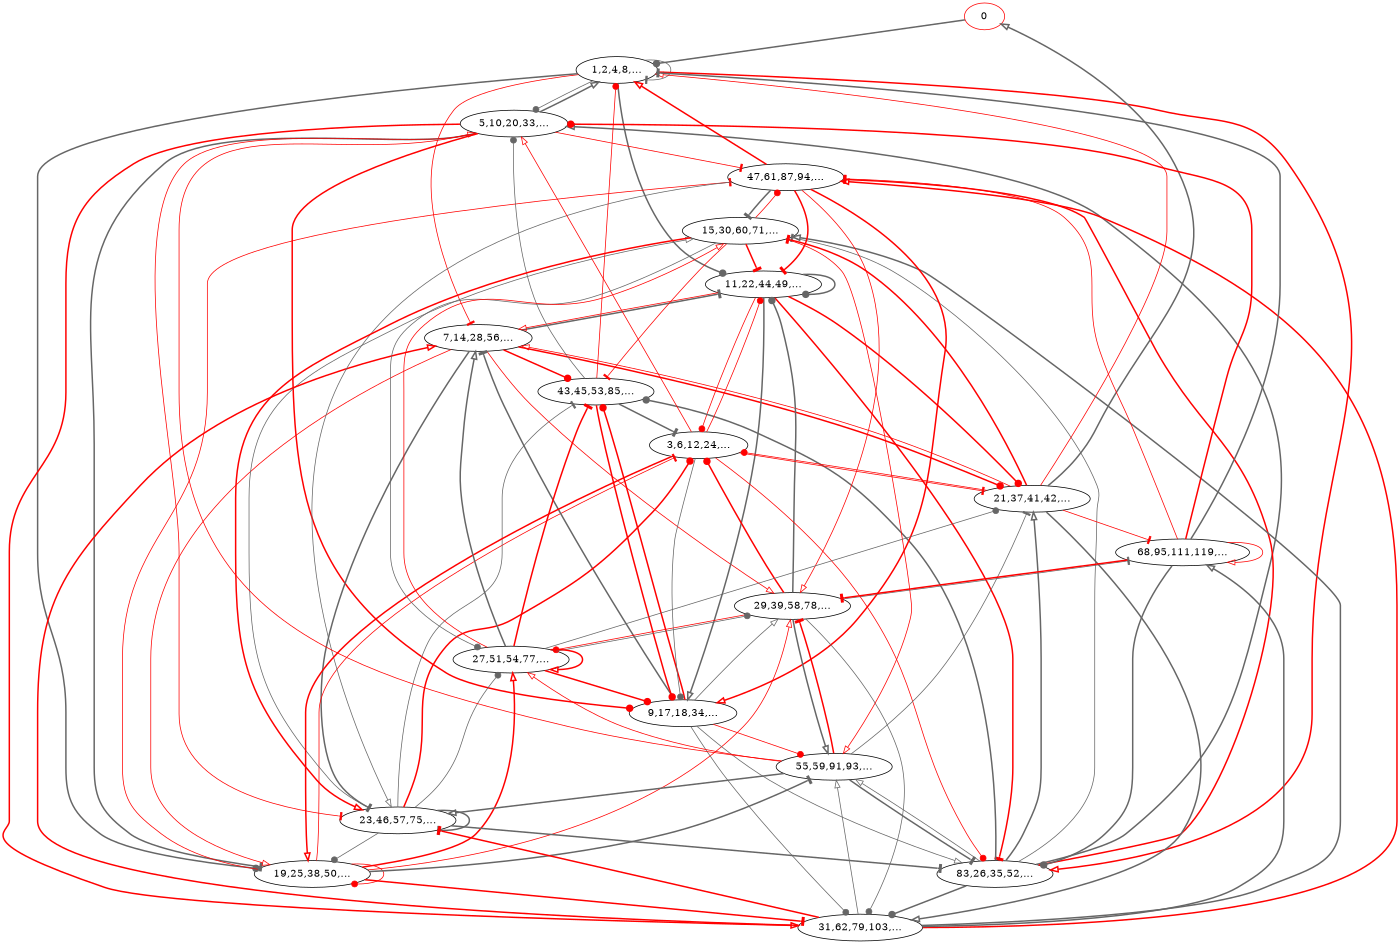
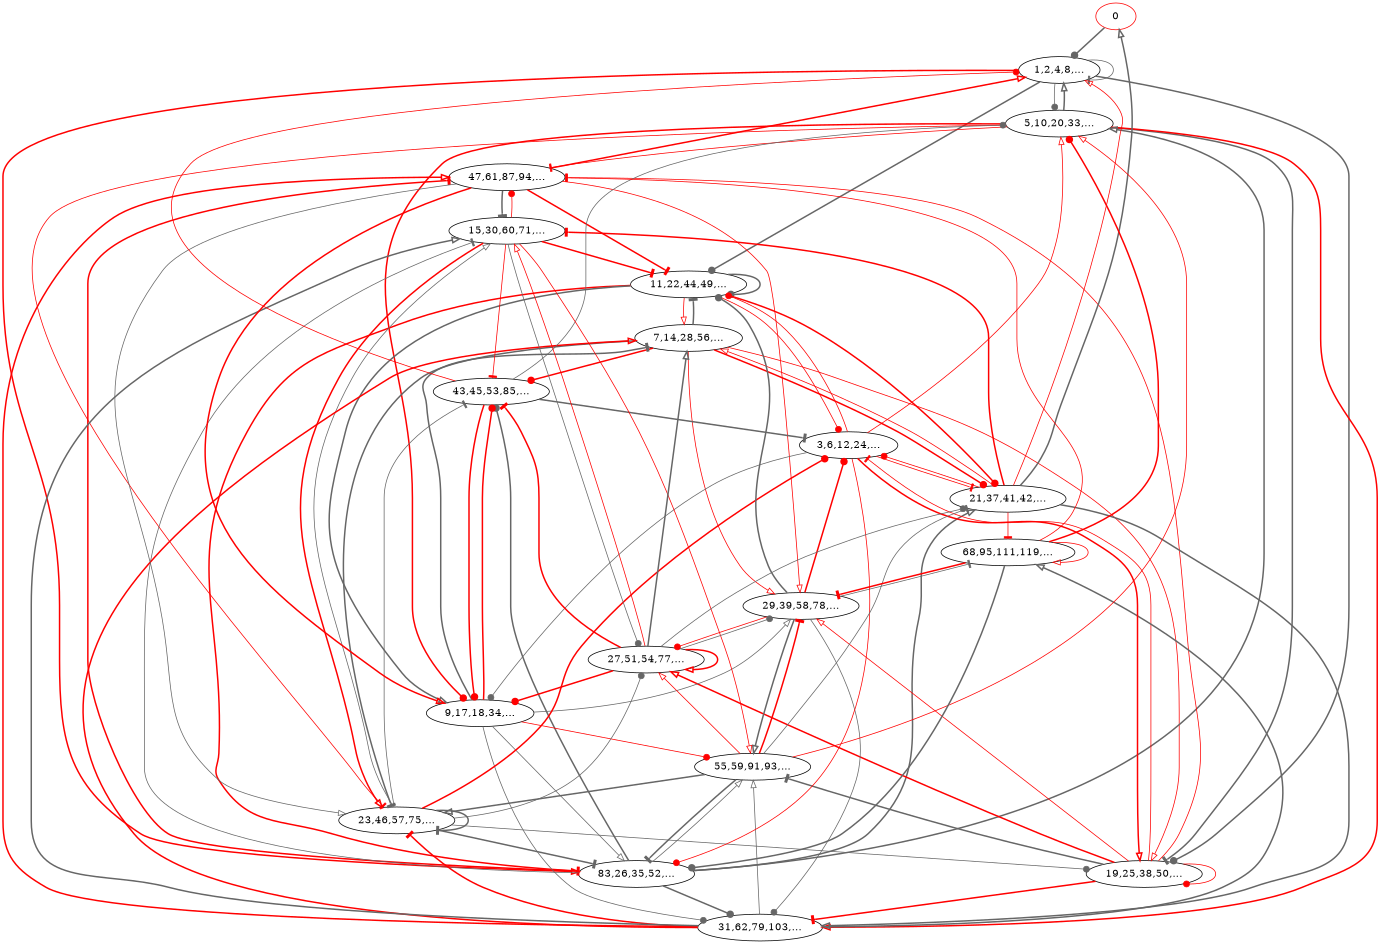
edge "68,95,111,119,..." -> "1,2,4,8,...": removed
edge "1,2,4,8,..." -> "7,14,28,56,...": removed
